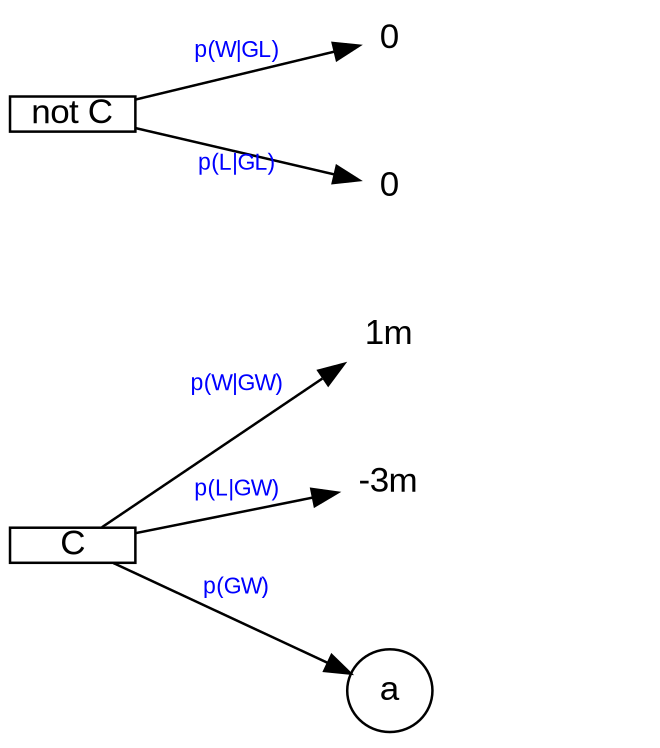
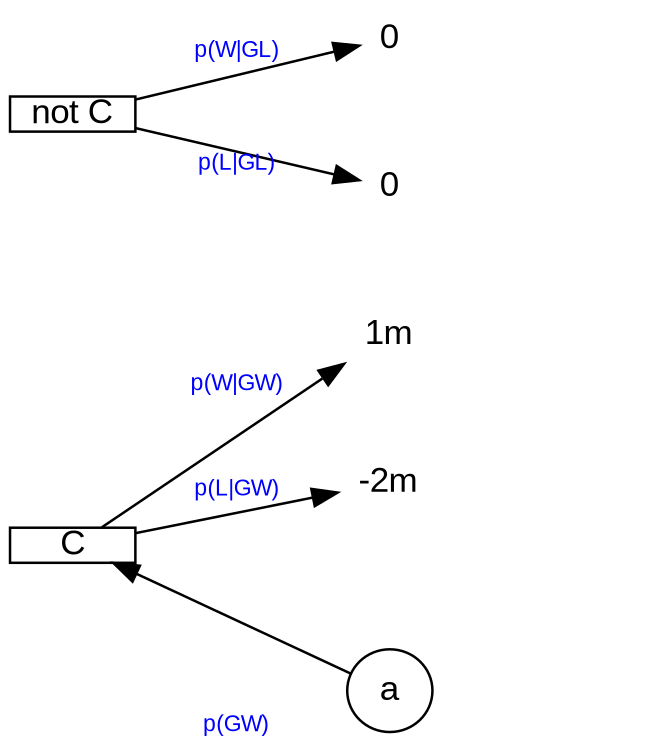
node "-3m": label "-3m" -> "-2m"
edge "C" -> "a": reversed
